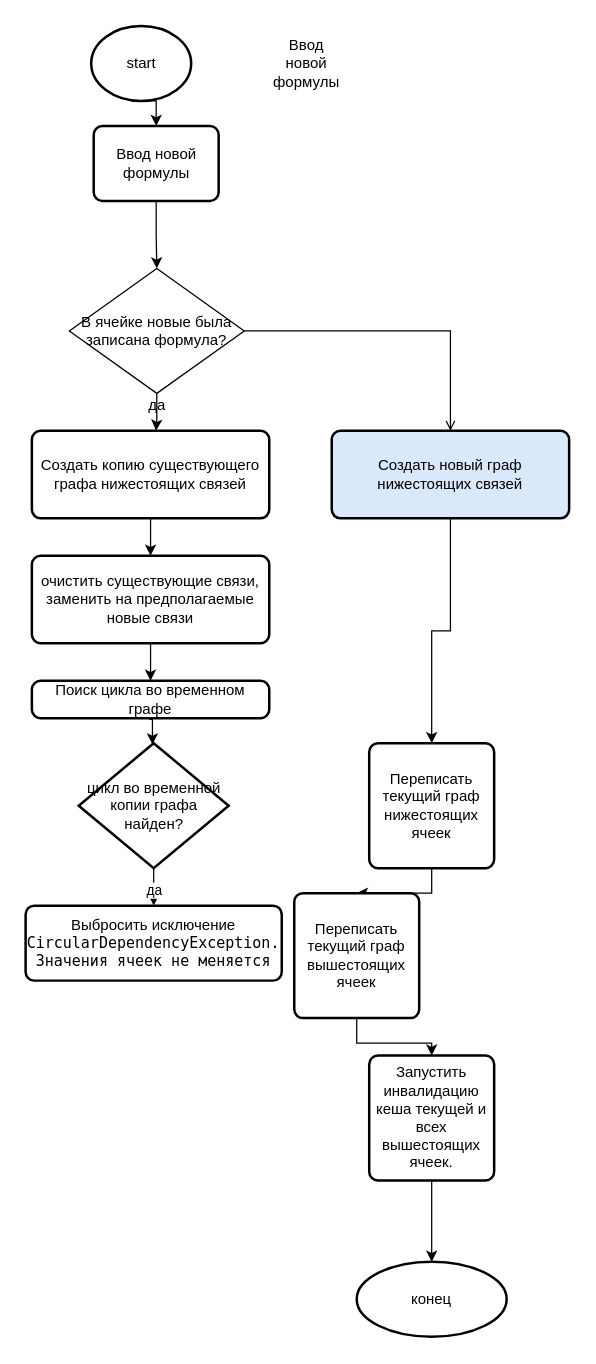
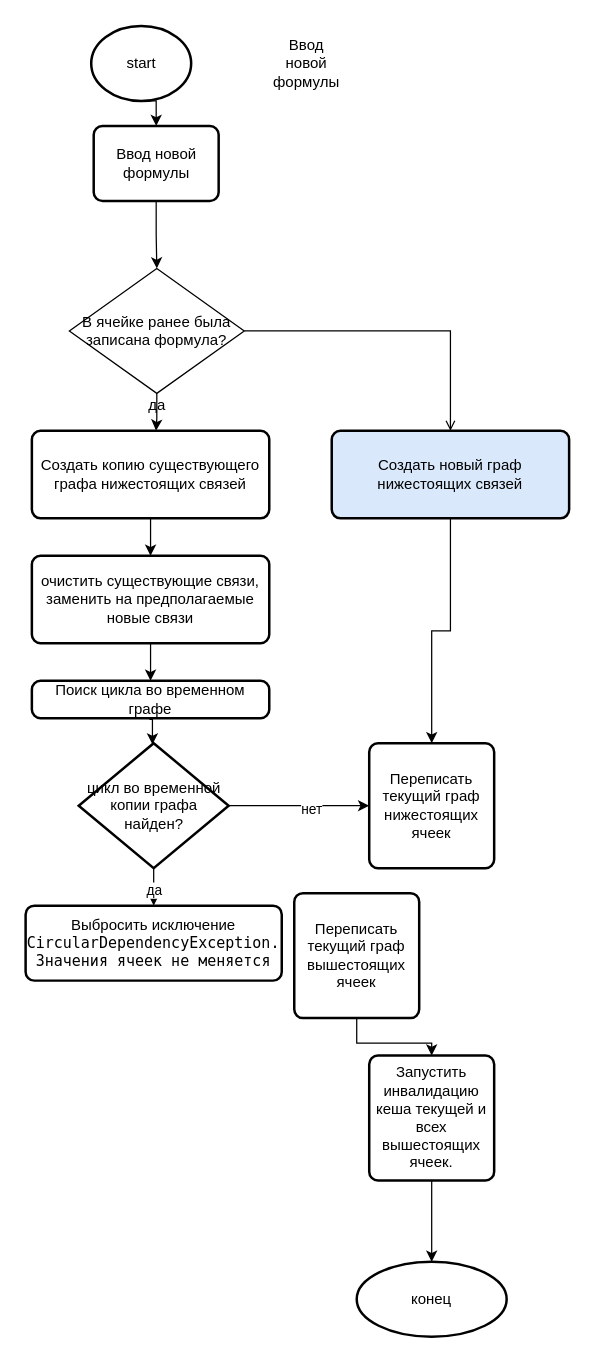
node "В ячейке новые была записана формула?": label "В ячейке новые была записана формула?" -> "В ячейке ранее была записана формула?"
edge "цикл во временной копии графа найден?" -> "Переписать текущий граф нижестоящих ячеек": added, label "нет"
edge "Переписать текущий граф нижестоящих ячеек" -> "Переписать текущий граф вышестоящих ячеек": removed
